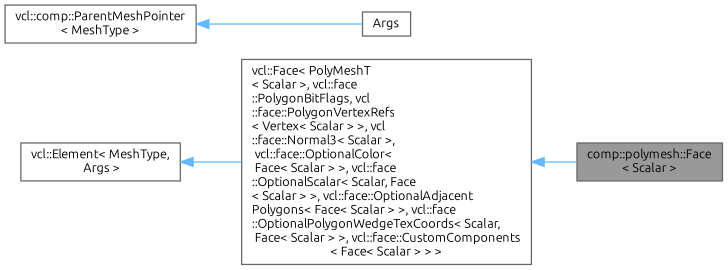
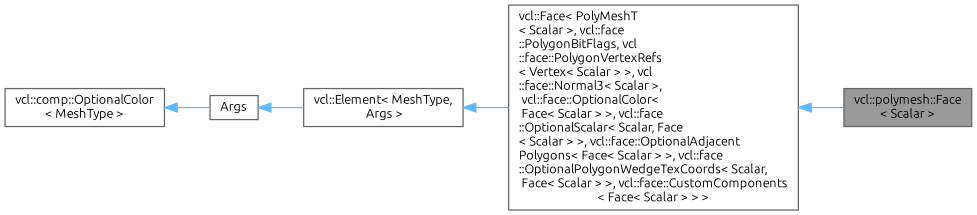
node "vcl::comp::ParentMeshPointer < MeshType >": label "vcl::comp::ParentMeshPointer < MeshType >" -> "vcl::comp::OptionalColor < MeshType >"
edge "vcl::Element< MeshType, Args >" -> "Args": added
node "comp::polymesh::Face < Scalar >": label "comp::polymesh::Face < Scalar >" -> "vcl::polymesh::Face < Scalar >"
